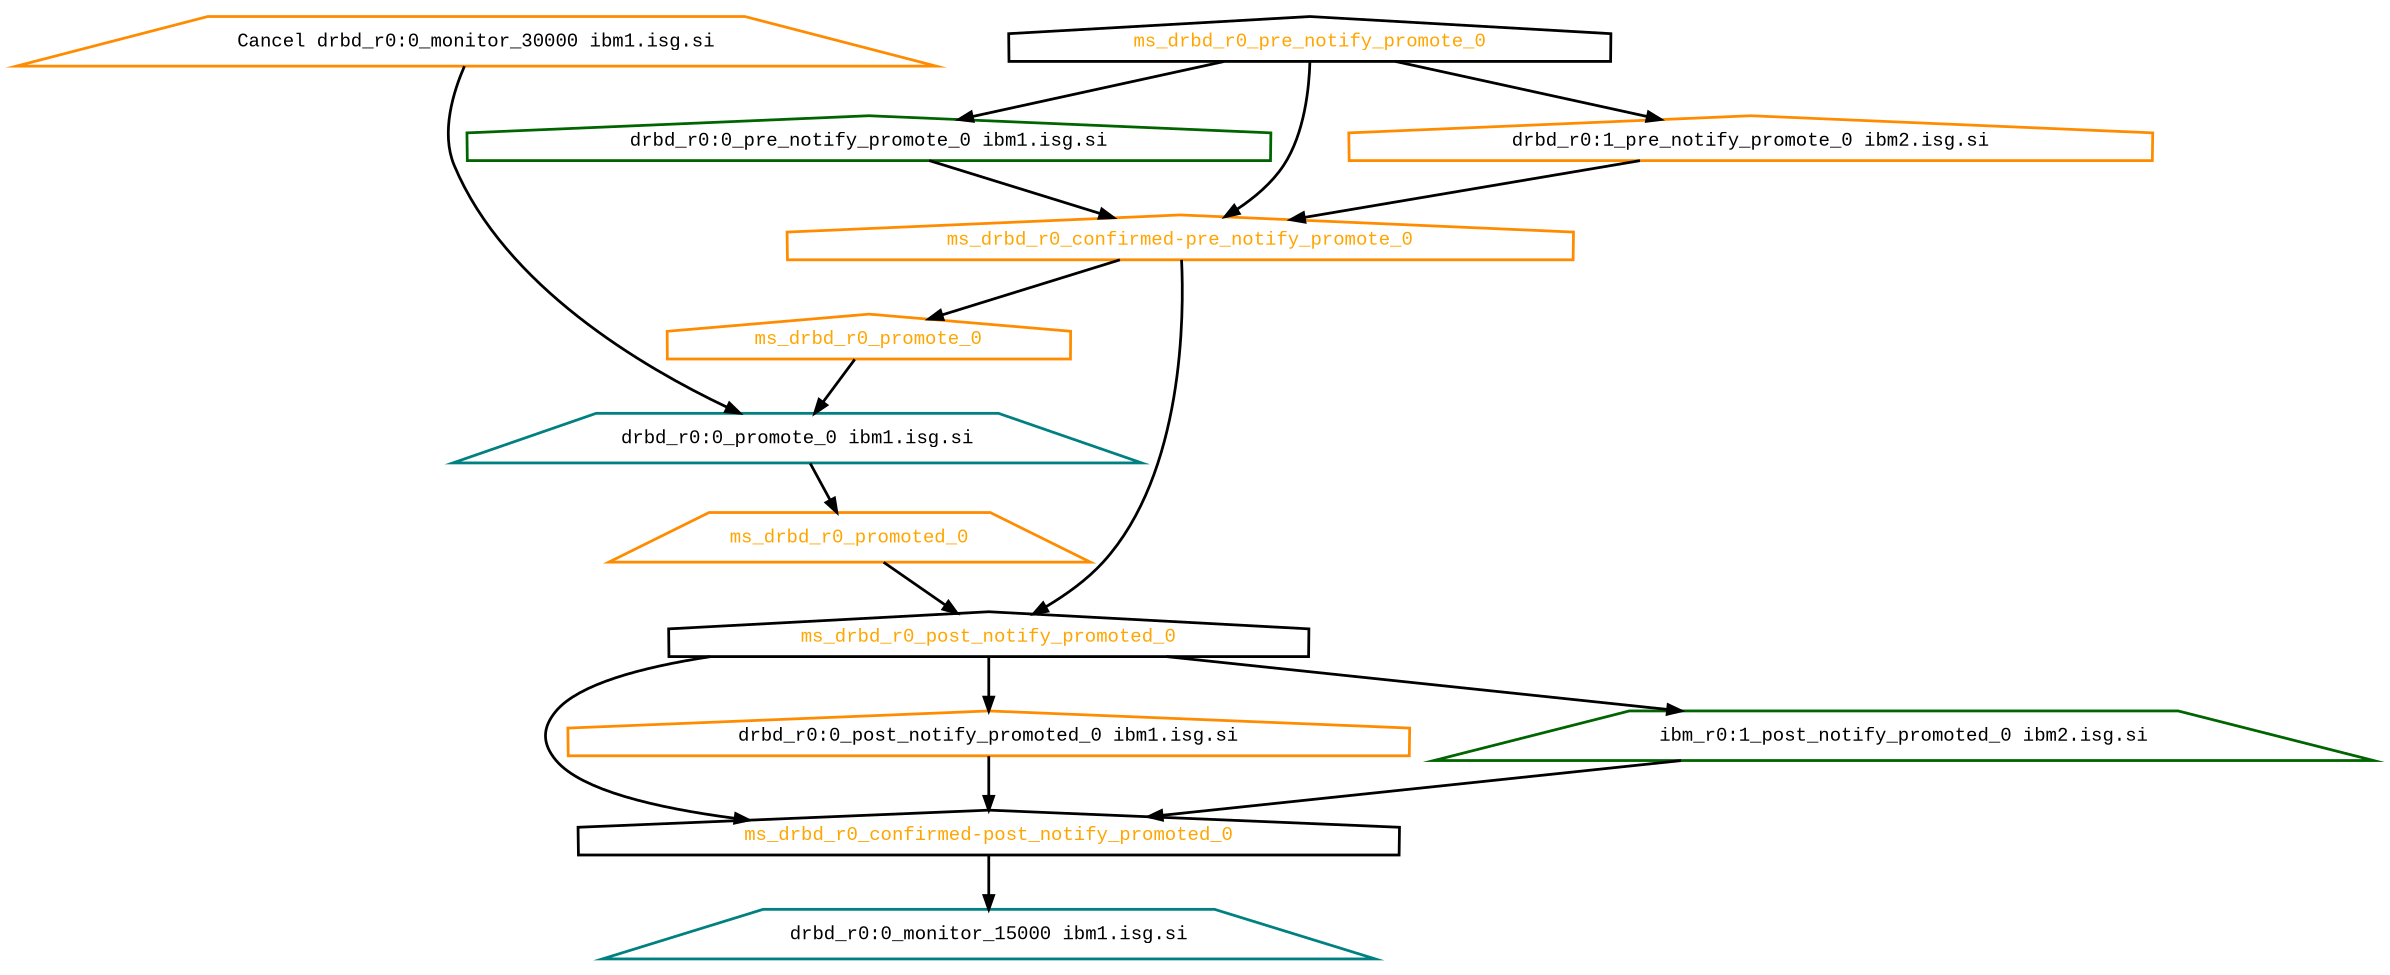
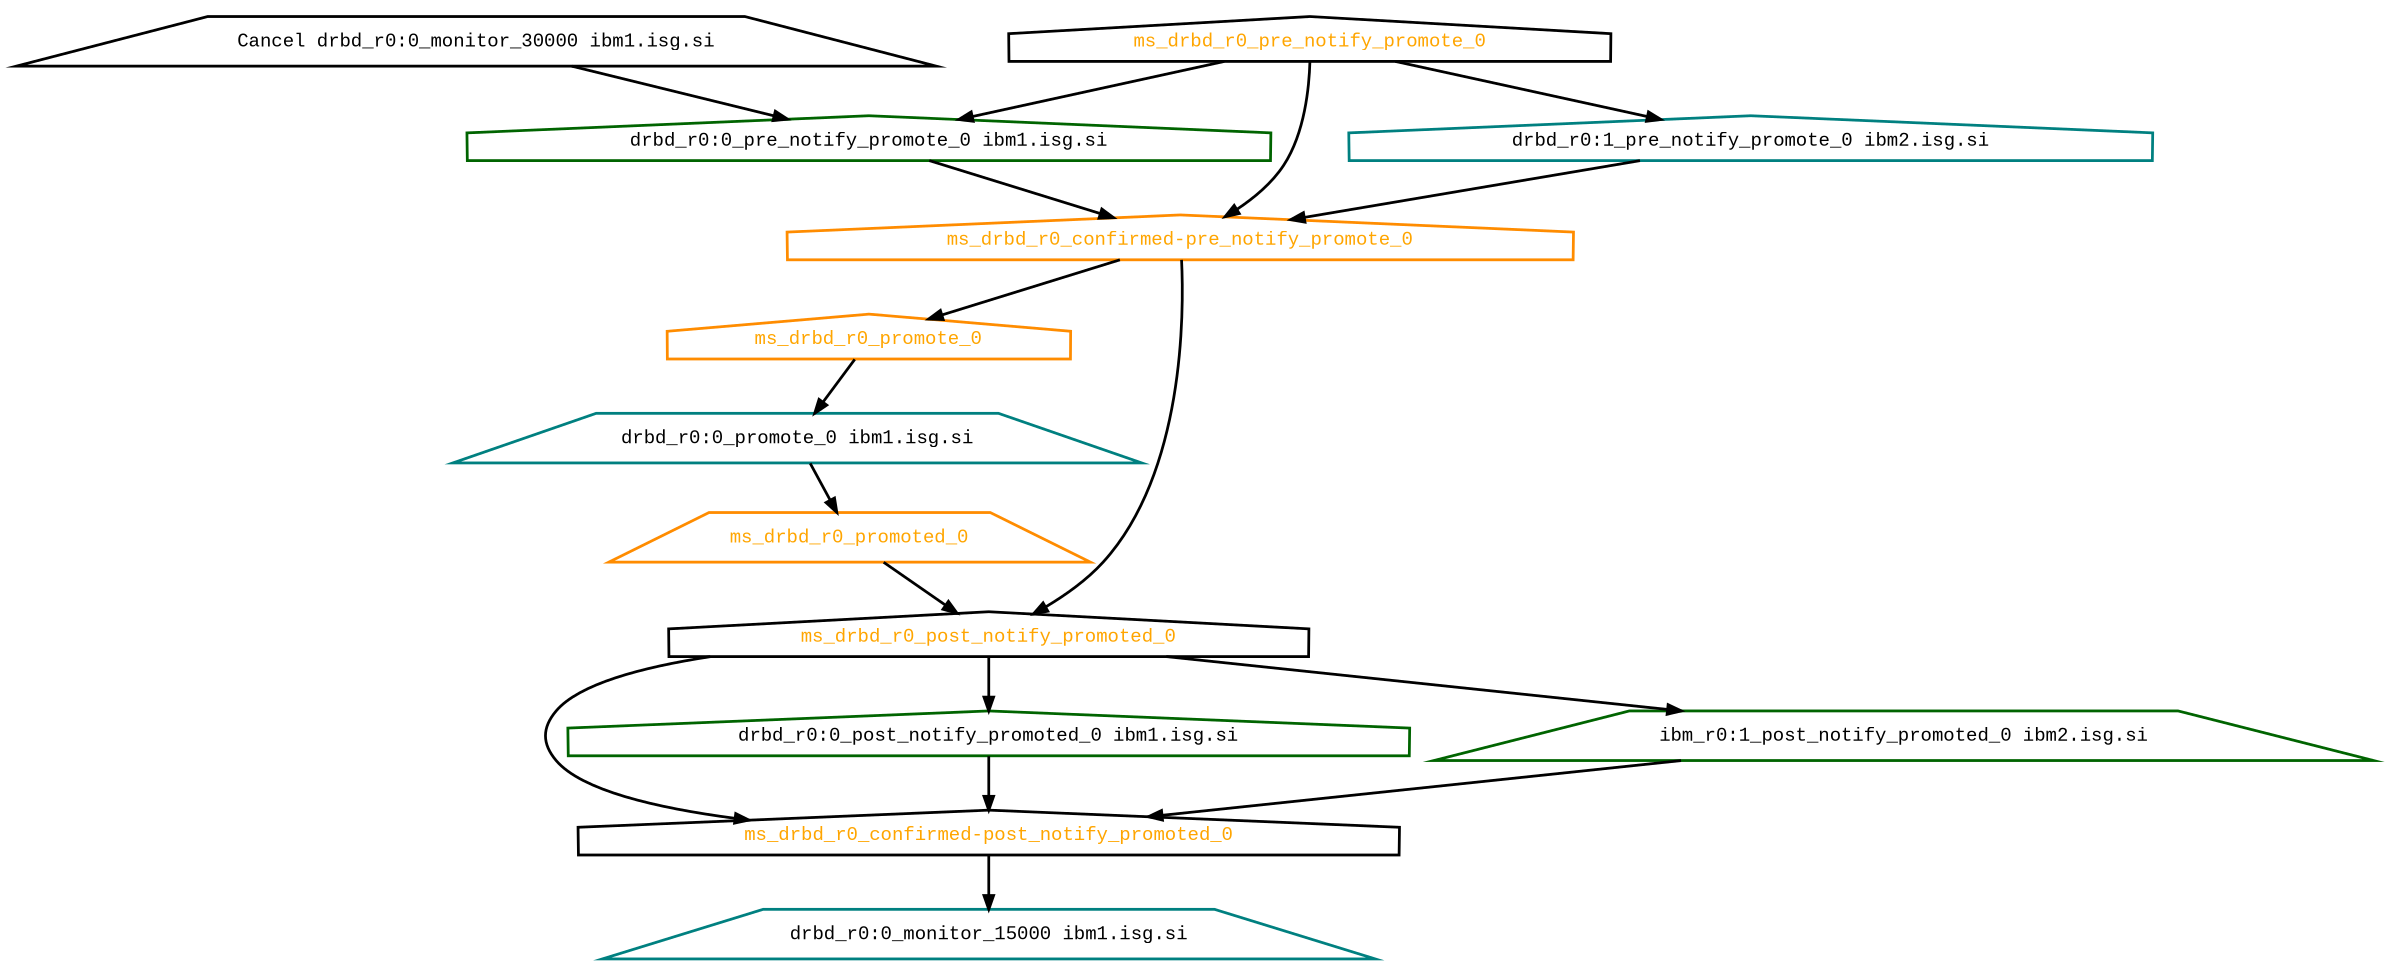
node "Cancel drbd_r0:0_monitor_30000 ibm1.isg.si": color darkorange -> black
node "drbd_r0:1_pre_notify_promote_0 ibm2.isg.si": color darkorange -> teal
edge "Cancel drbd_r0:0_monitor_30000 ibm1.isg.si" -> "drbd_r0:0_promote_0 ibm1.isg.si": now "Cancel drbd_r0:0_monitor_30000 ibm1.isg.si" -> "drbd_r0:0_pre_notify_promote_0 ibm1.isg.si"
node "drbd_r0:0_post_notify_promoted_0 ibm1.isg.si": color darkorange -> darkgreen
